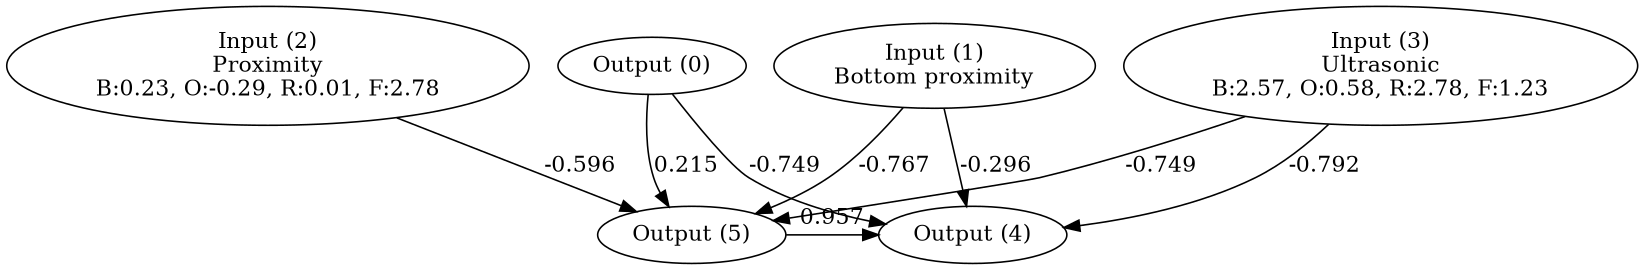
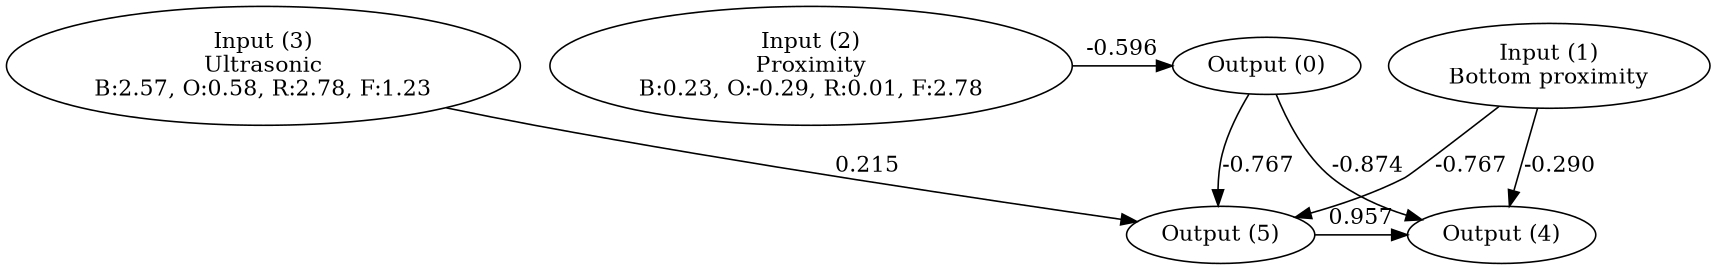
edge "Input (2) Proximity B:0.23, O:-0.29, R:0.01, F:2.78" -> "Output (5)": now "Input (2) Proximity B:0.23, O:-0.29, R:0.01, F:2.78" -> "Output (0)"
edge "Output (0)" -> "Output (5)": label "0.215" -> "-0.767"
edge "Output (0)" -> "Output (4)": label "-0.749" -> "-0.874"
edge "Input (1) Bottom proximity" -> "Output (4)": label "-0.296" -> "-0.290"
edge "Input (3) Ultrasonic B:2.57, O:0.58, R:2.78, F:1.23" -> "Output (5)": label "-0.749" -> "0.215"
edge "Input (3) Ultrasonic B:2.57, O:0.58, R:2.78, F:1.23" -> "Output (4)": removed, label "-0.792"
